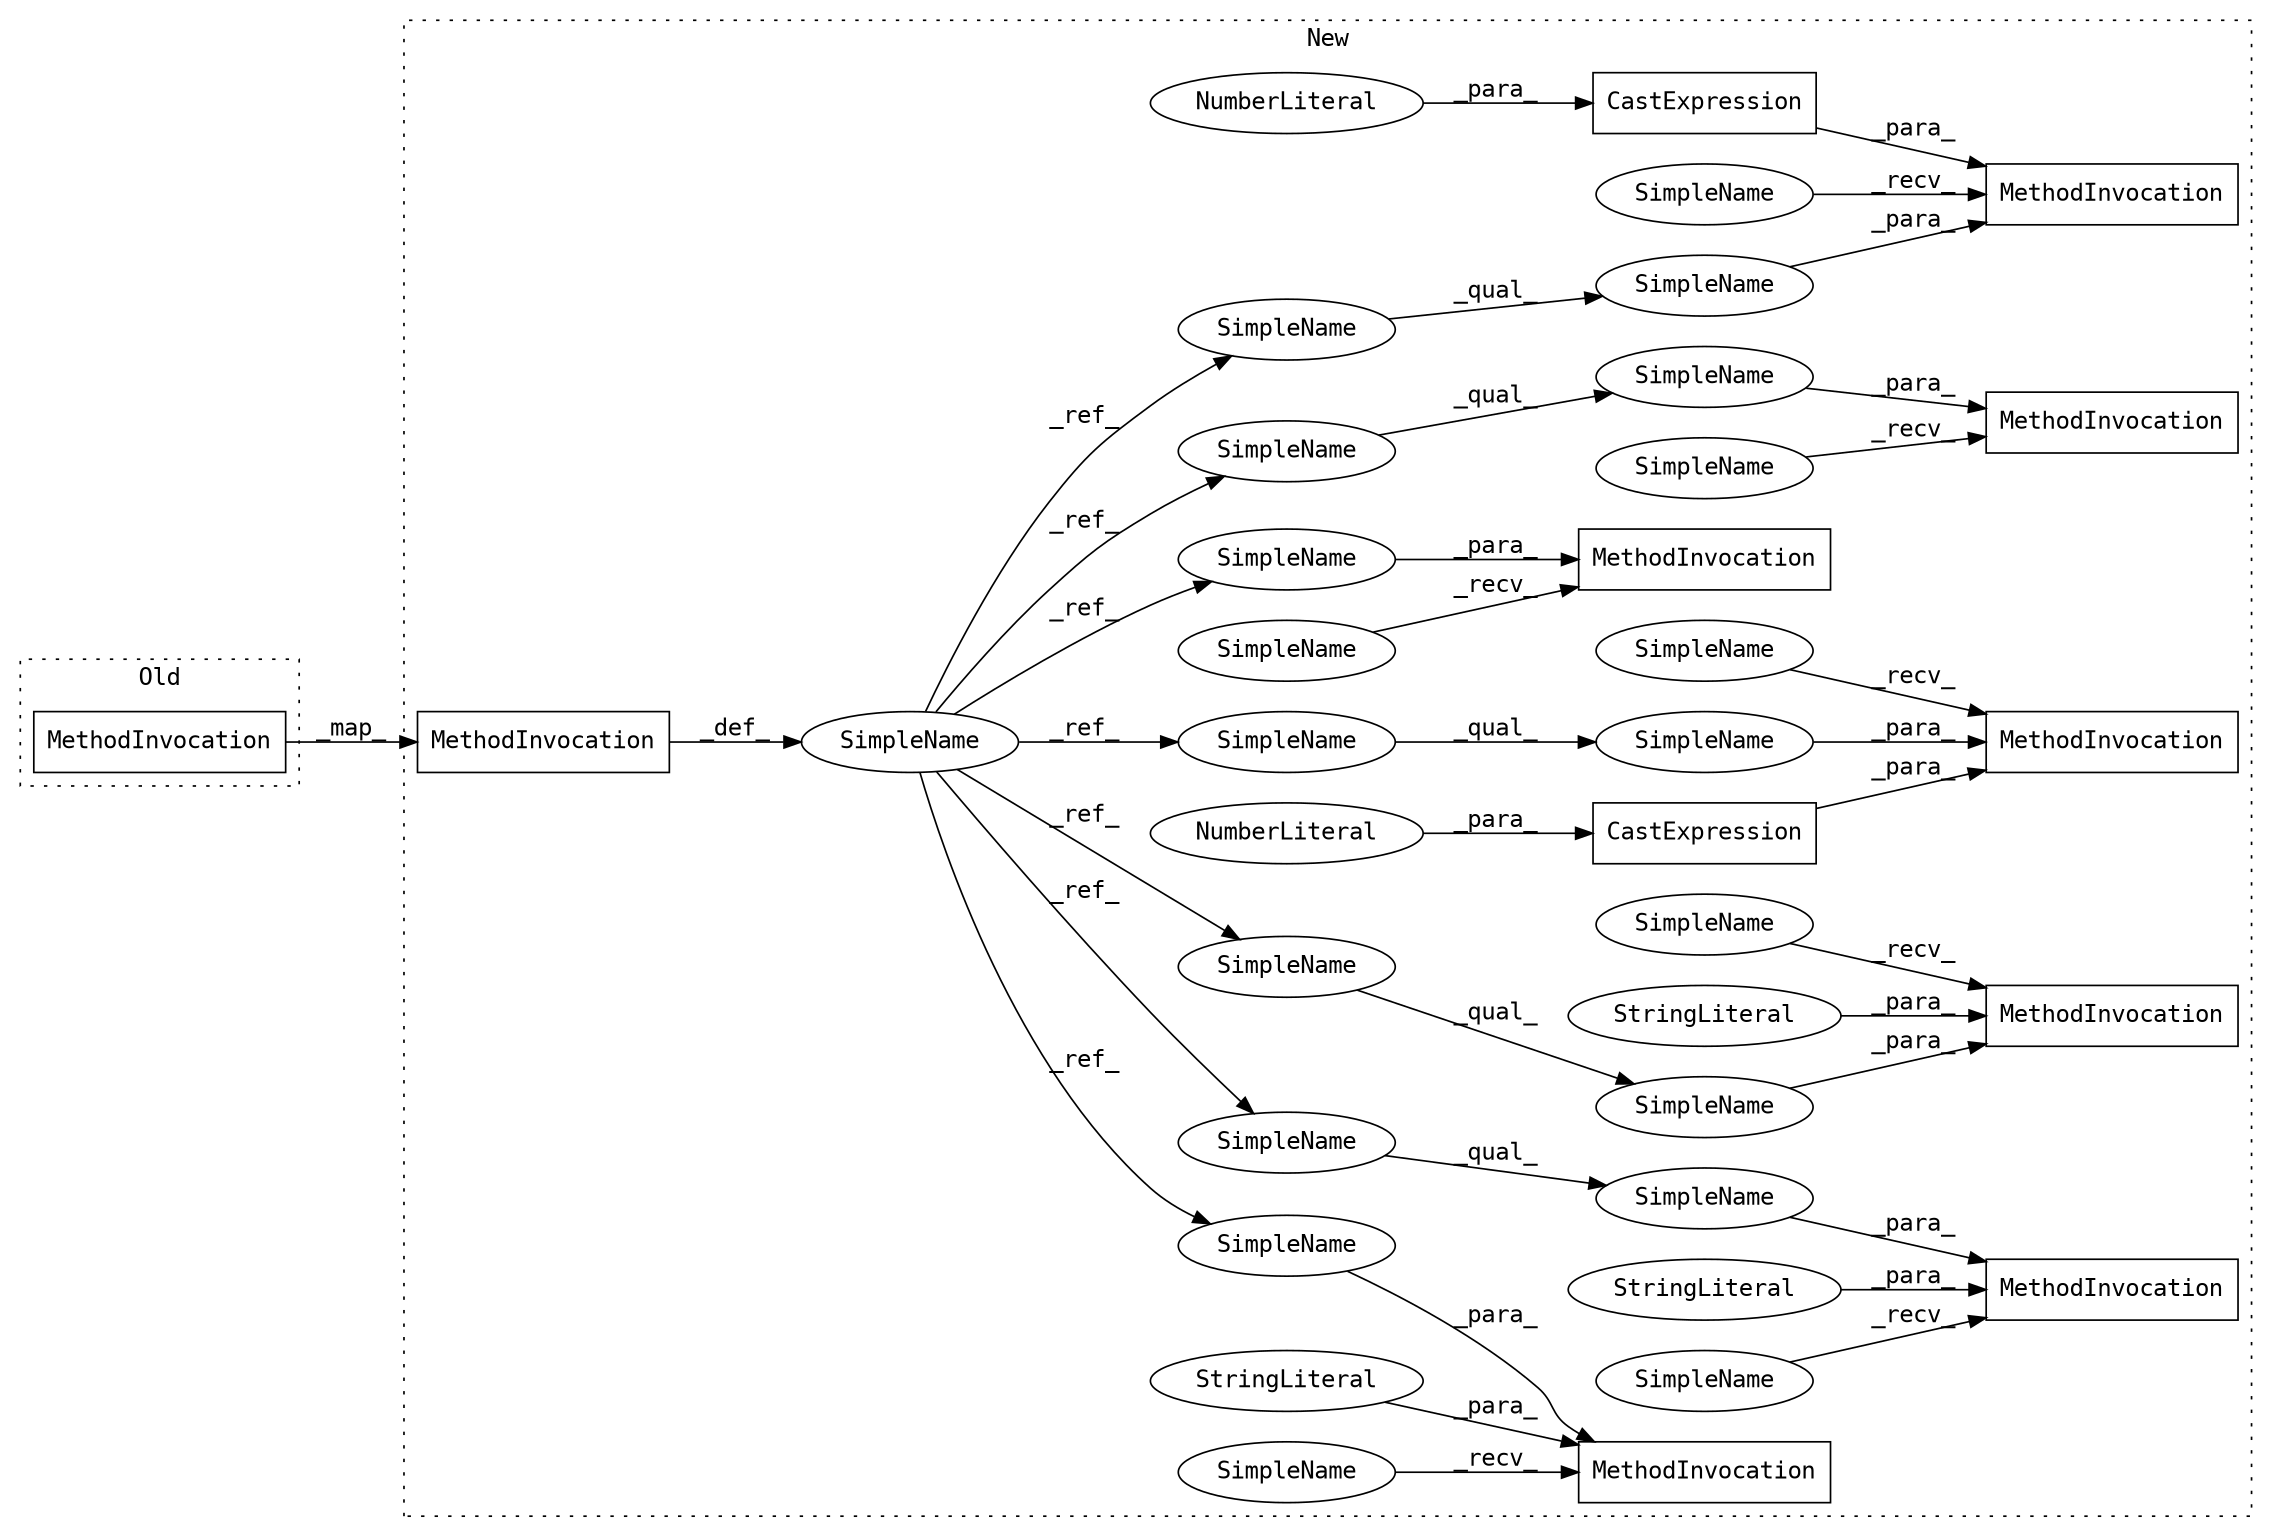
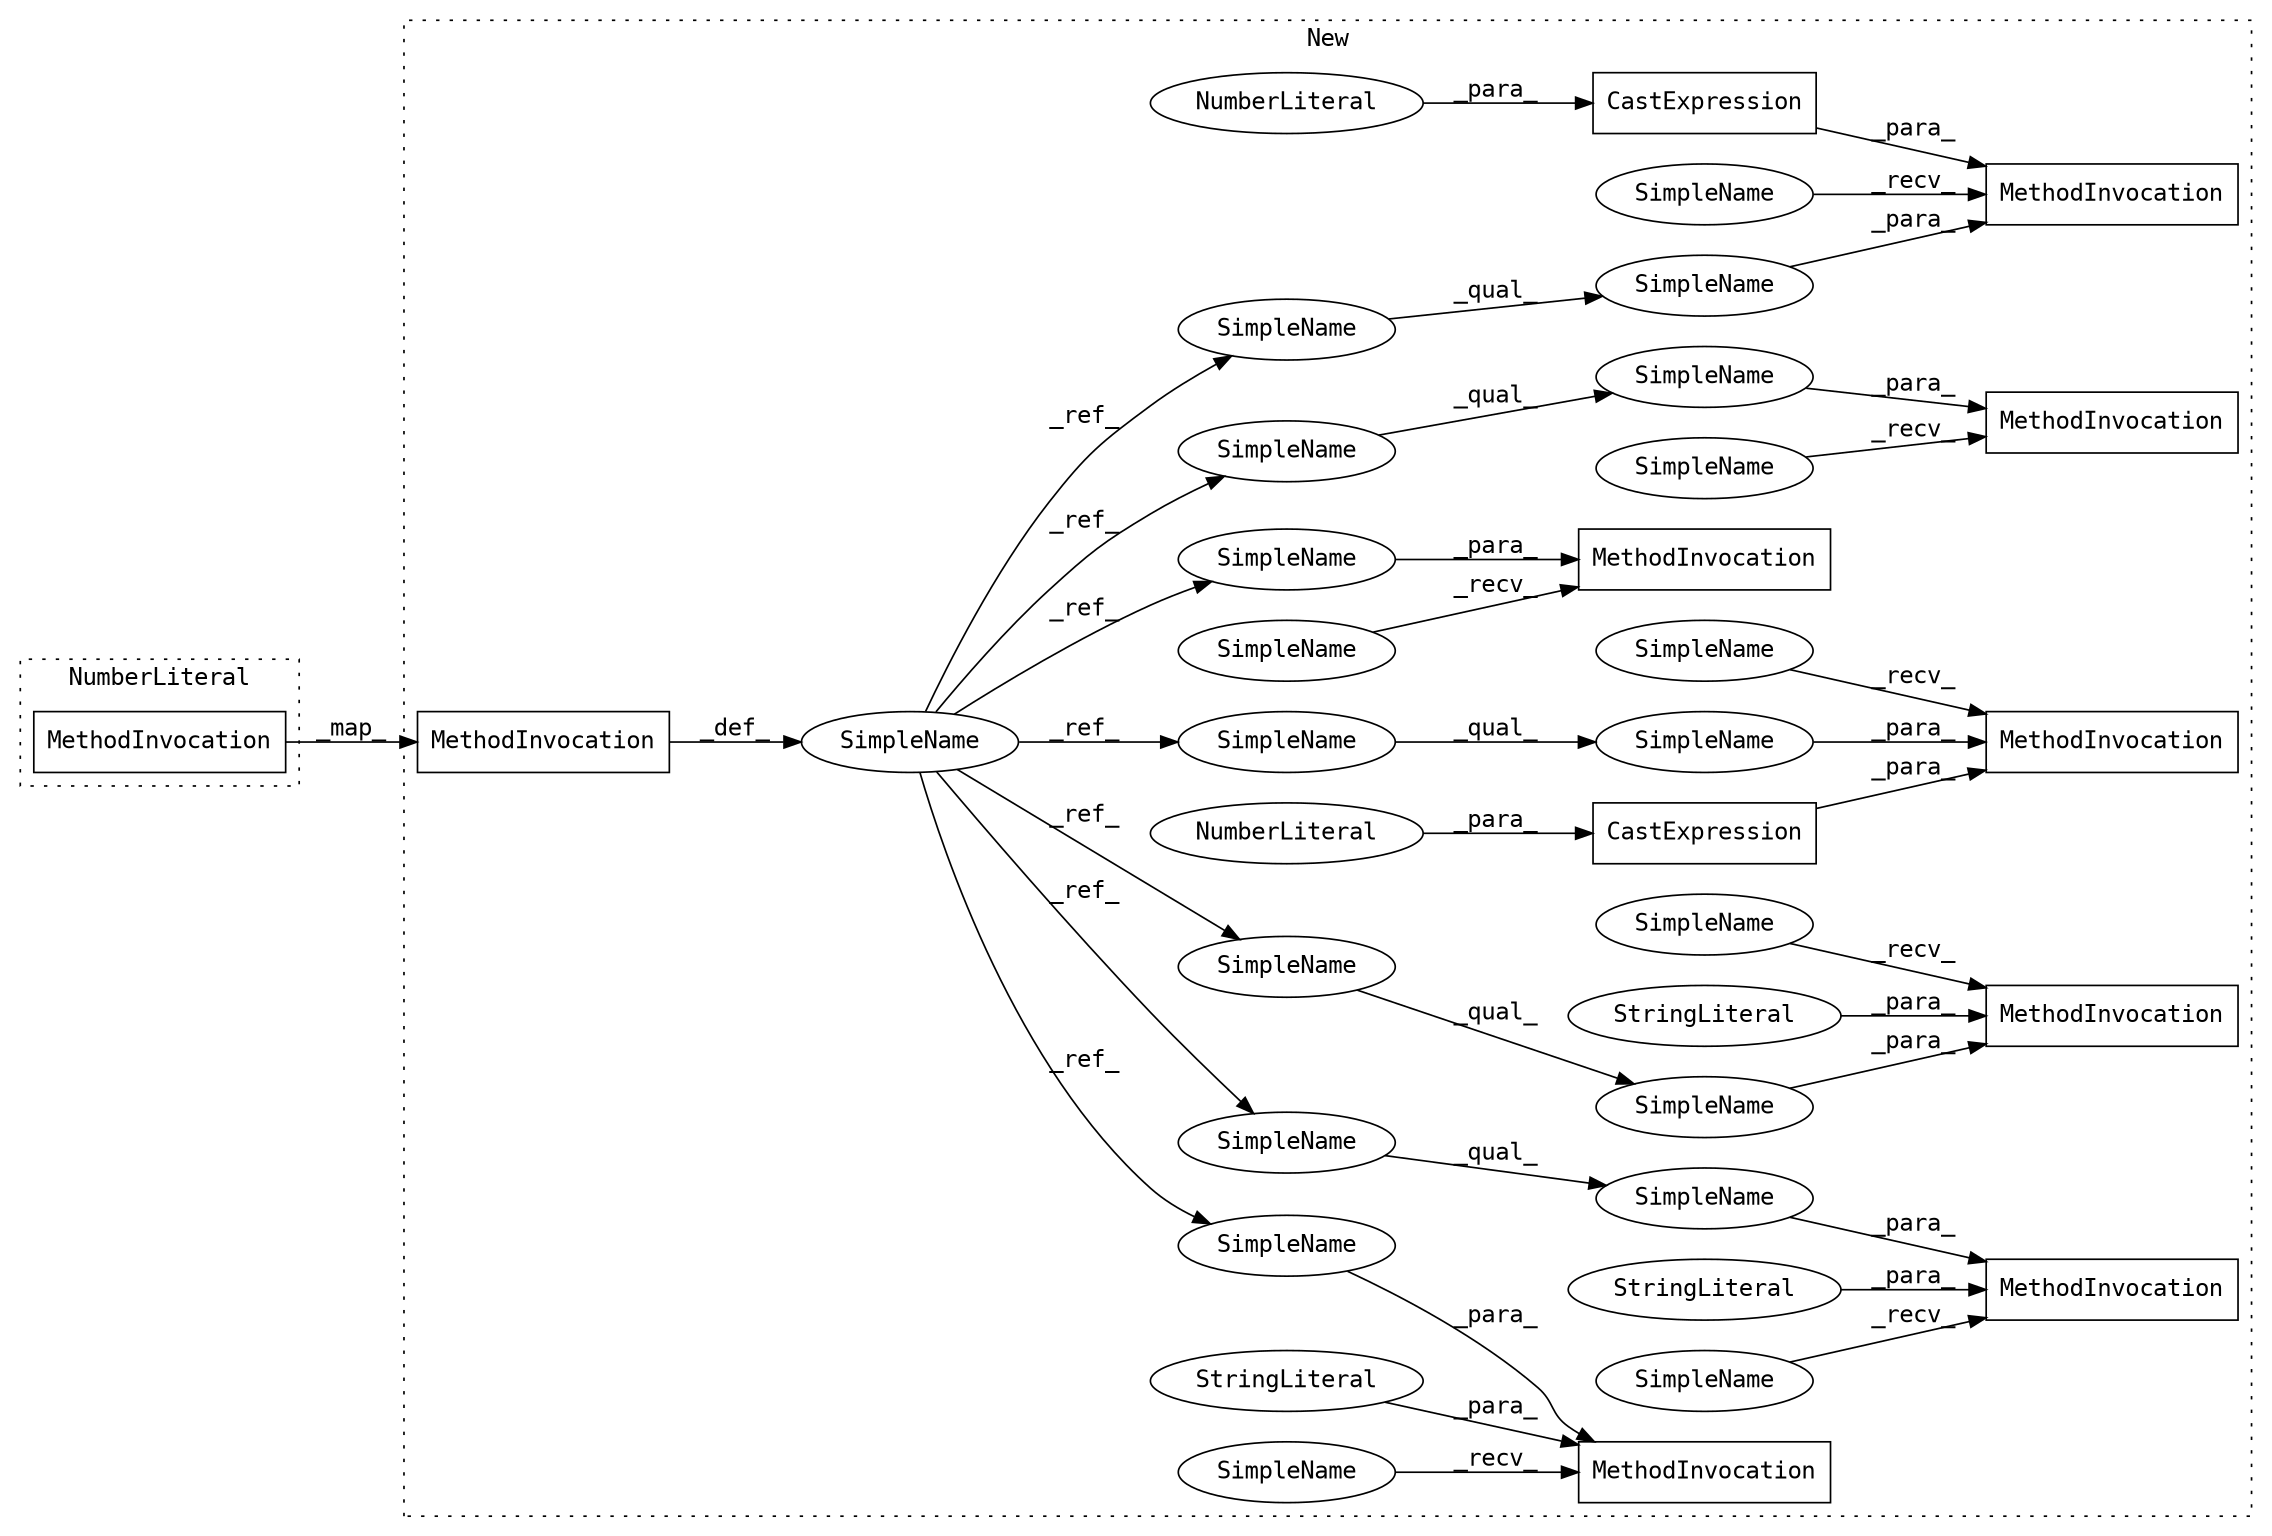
cluster "Old": label "Old" -> "NumberLiteral"
